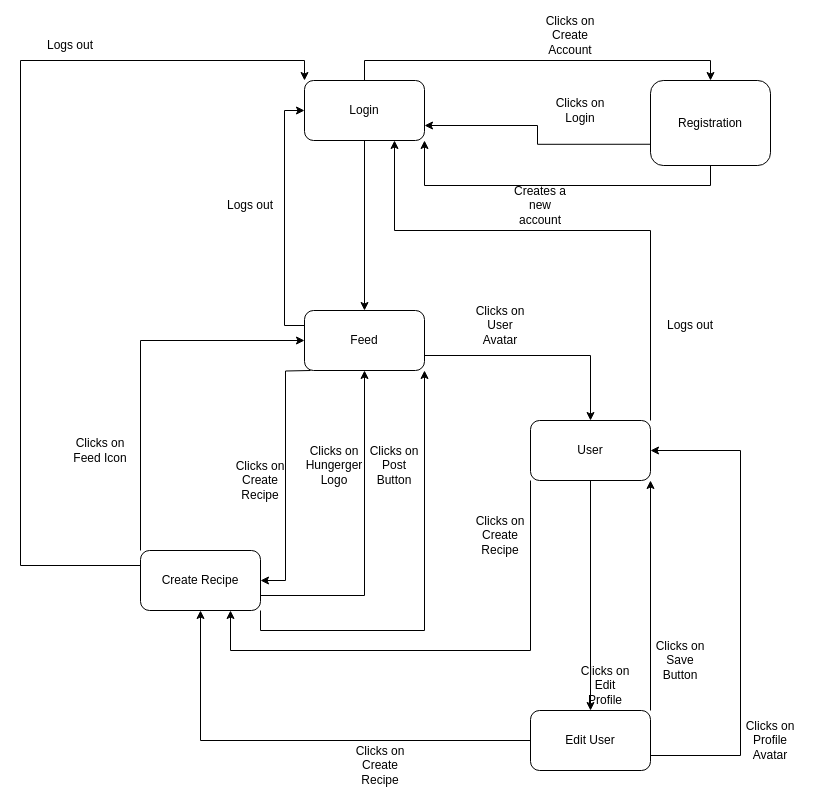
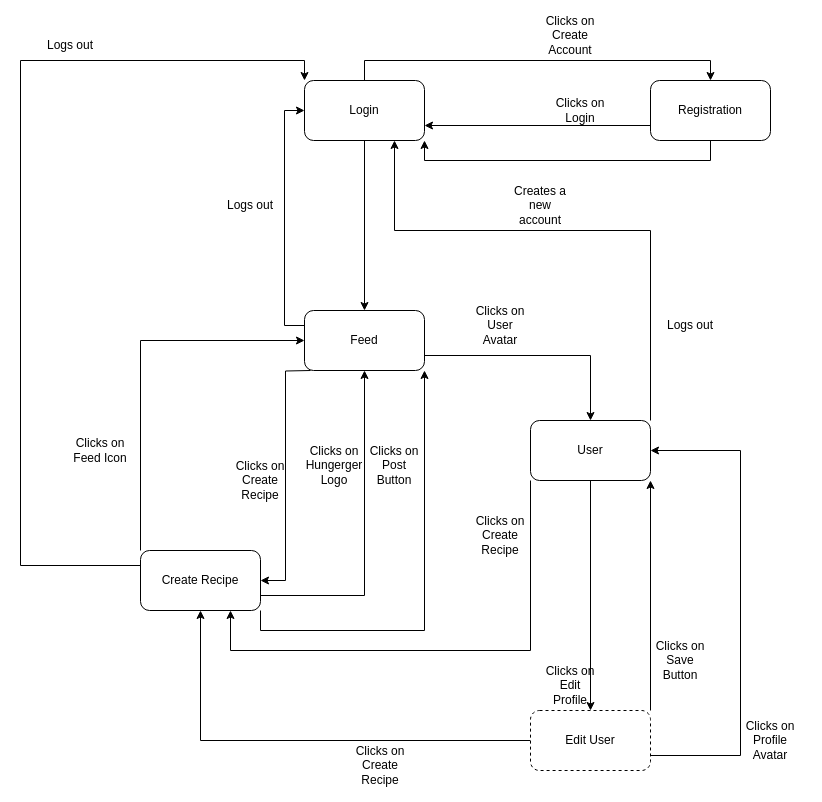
node "Registration": size 120x85 -> 120x60
node "Clicks on Edit Profile": moved (606, 686) -> (571, 686)
node "Edit User": style solid -> dashed
